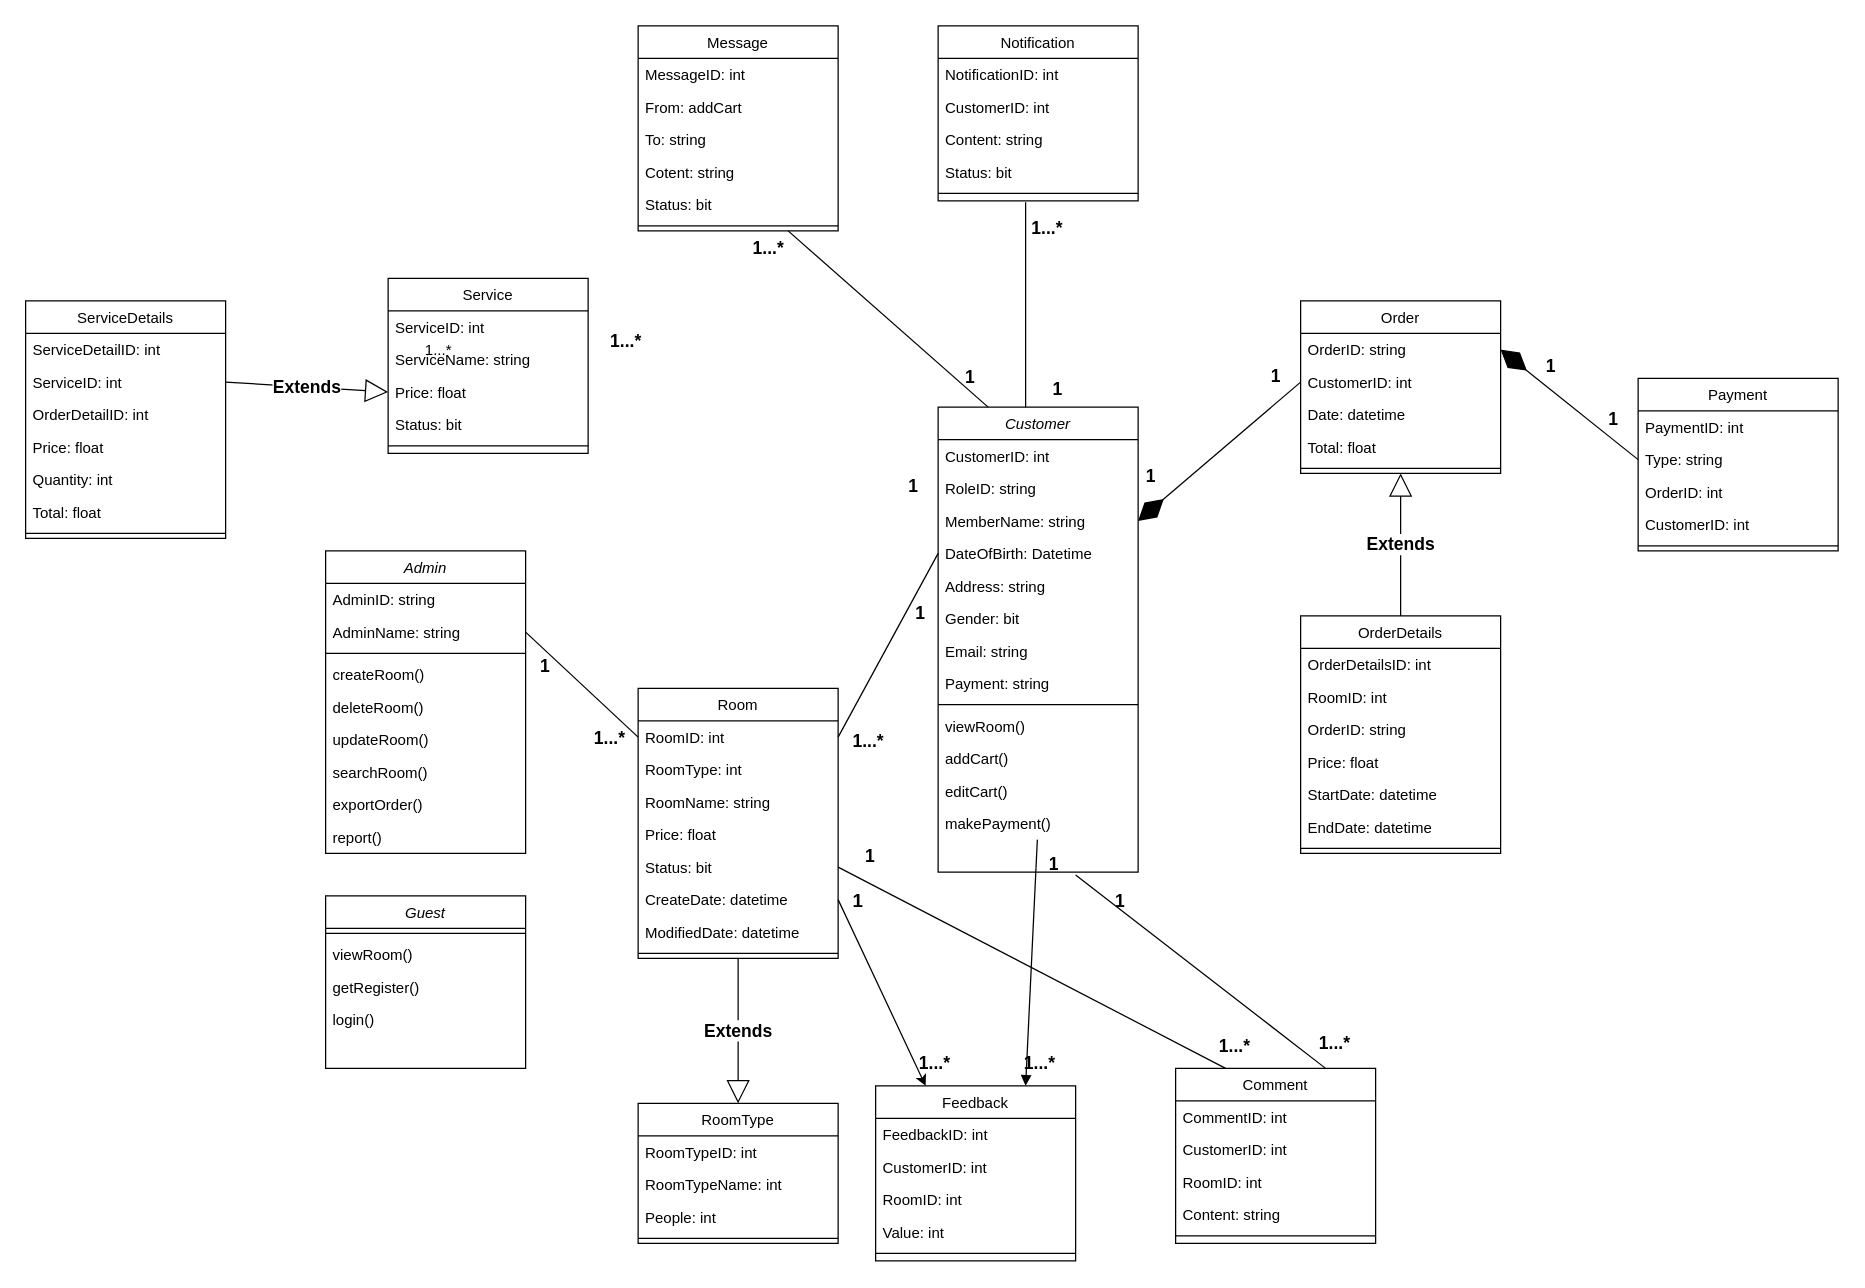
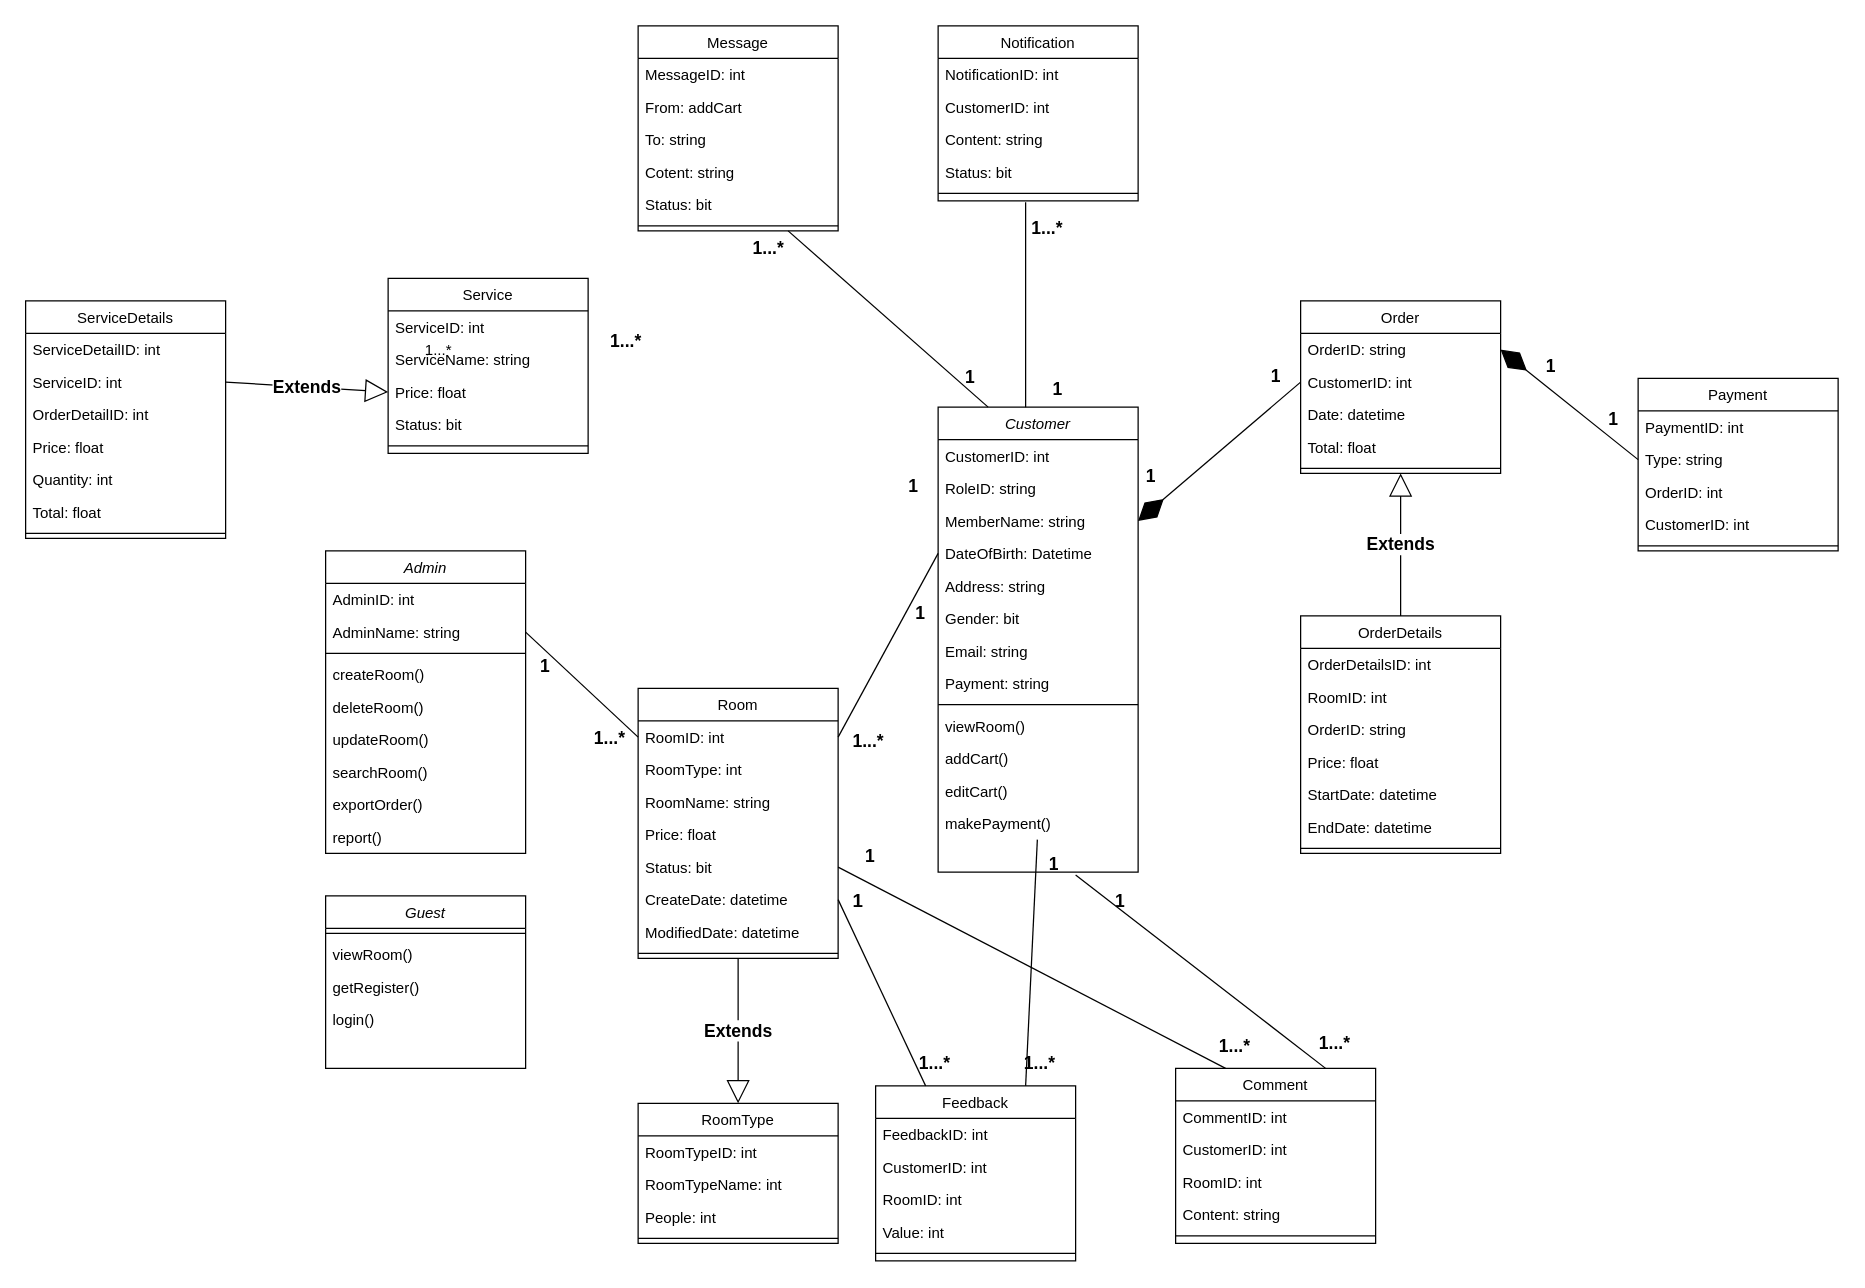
node "AdminID: string": label "AdminID: string" -> "AdminID: int"
edge "makePayment()" -> "Feedback": arrowhead block -> none
edge "CreateDate: datetime" -> "Feedback": arrowhead classic -> none
